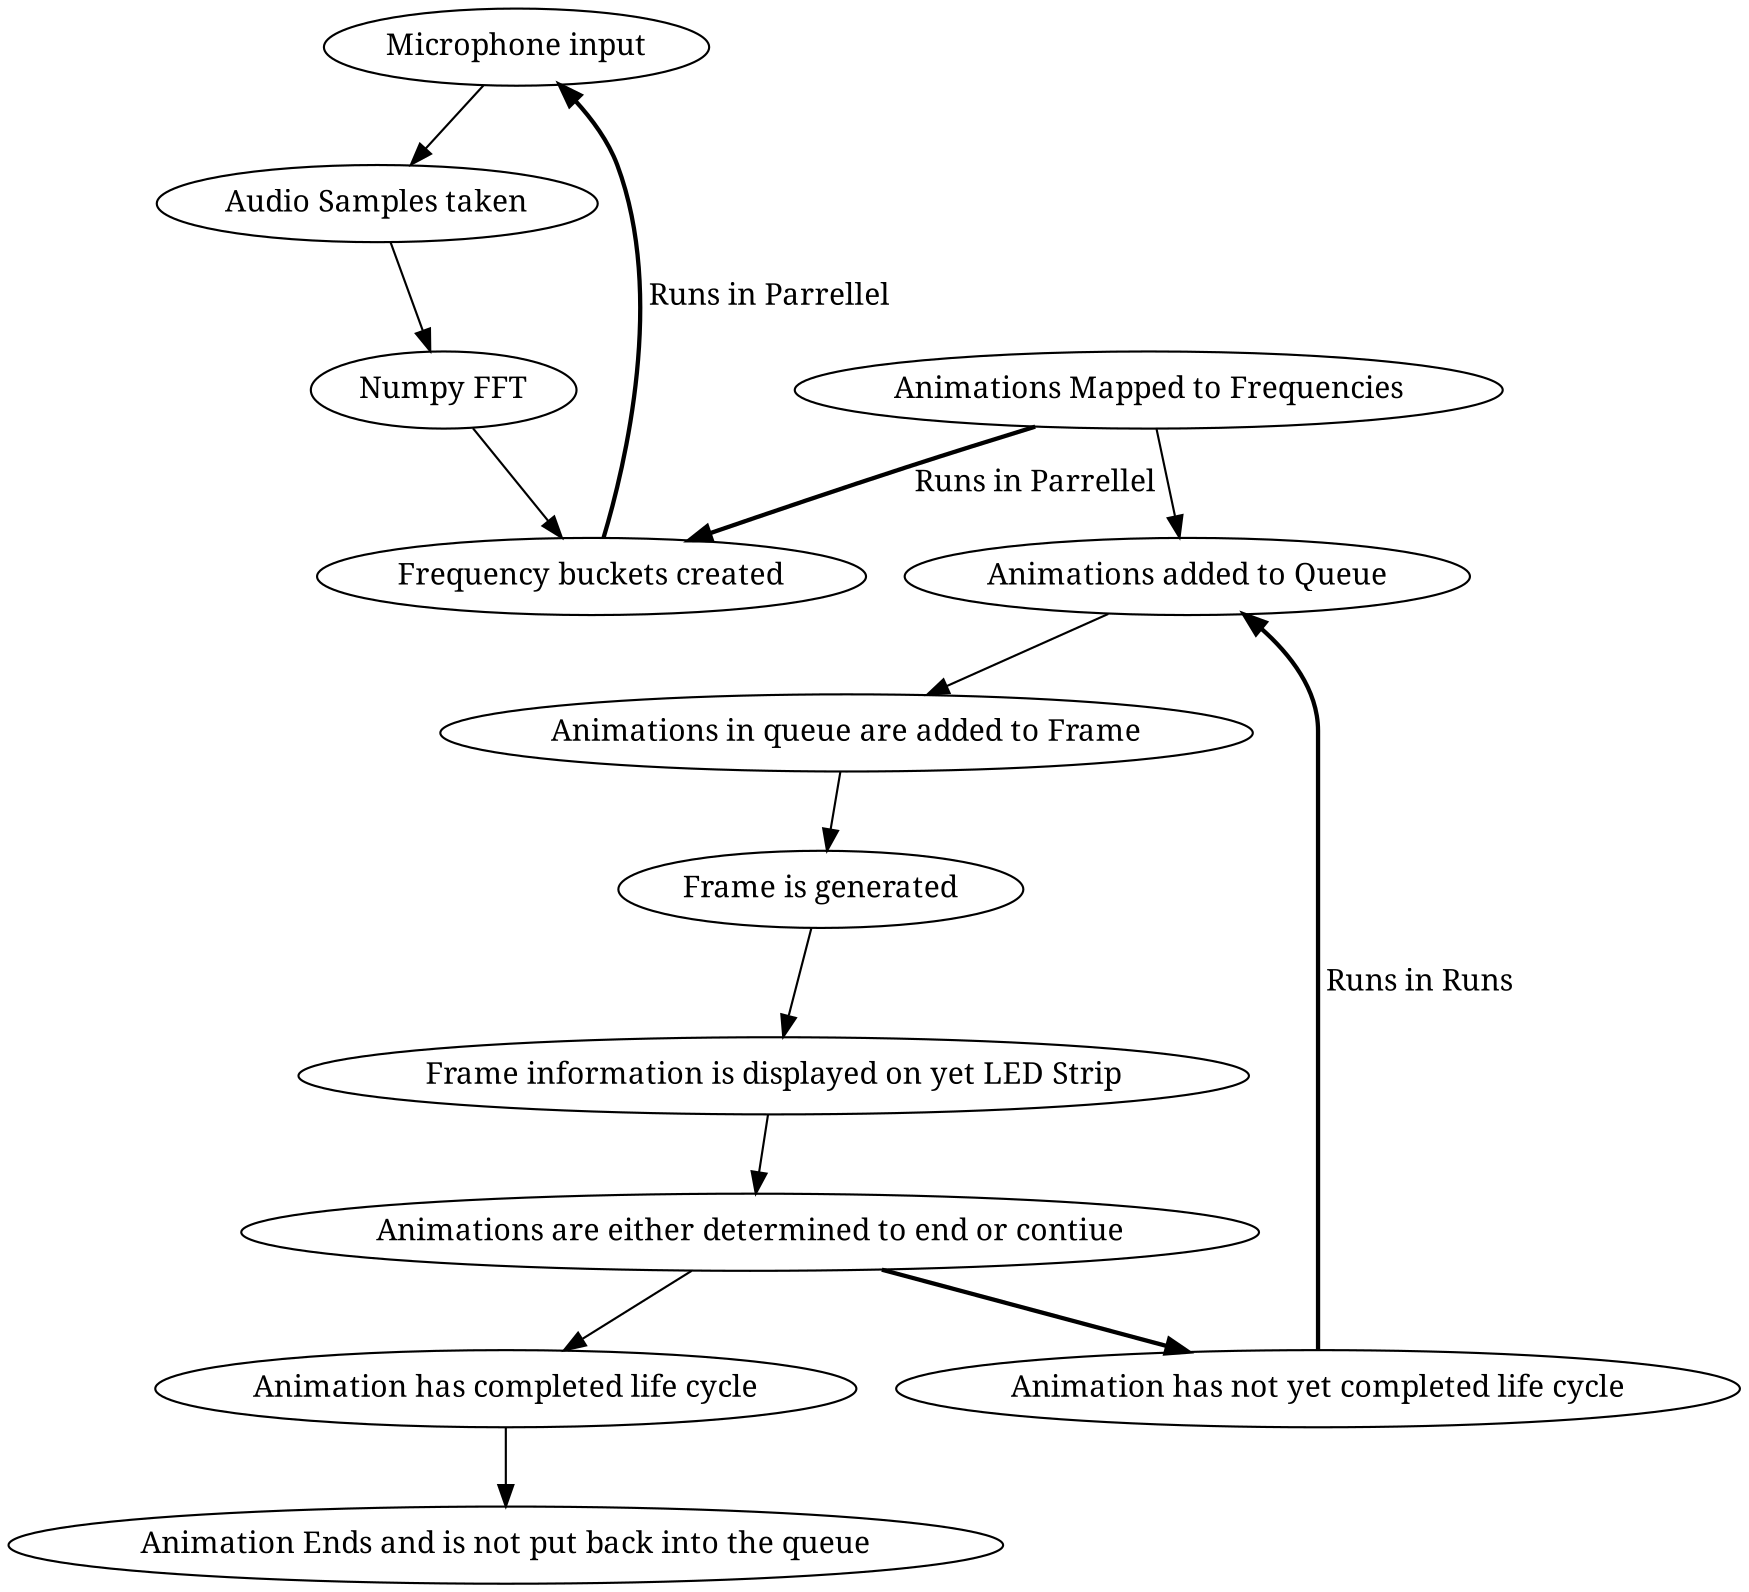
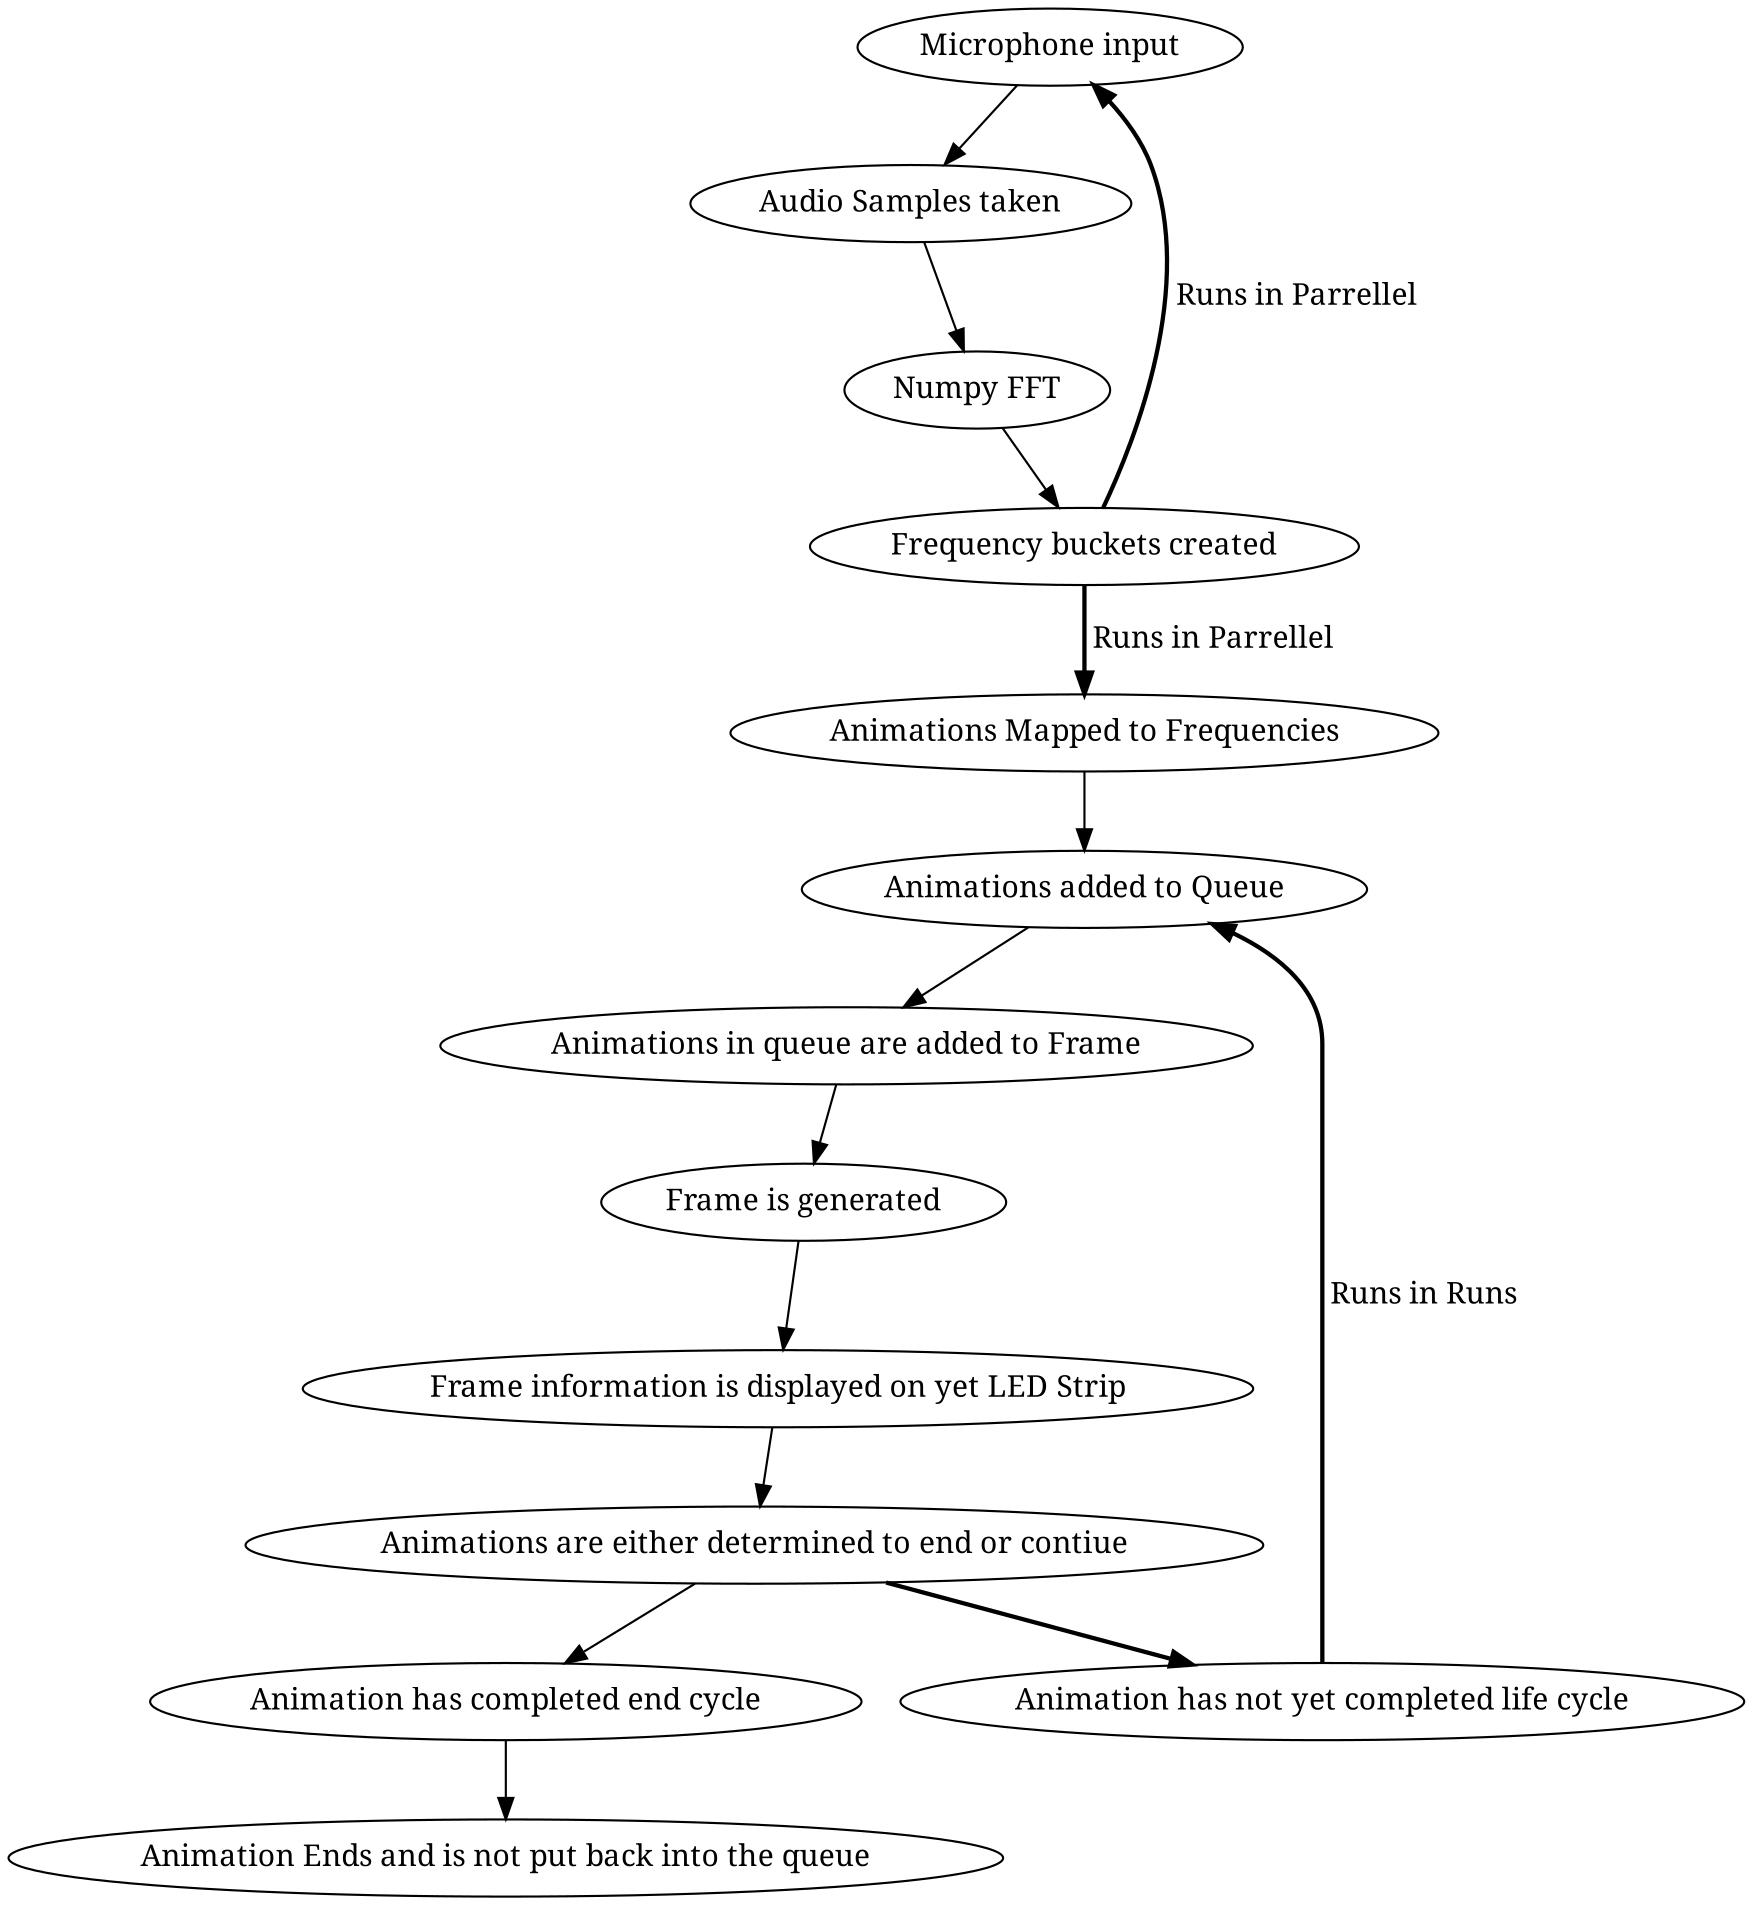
edge "Animations Mapped to Frequencies" -> "Frequency buckets created": reversed
node "Animation has completed life cycle": label "Animation has completed life cycle" -> "Animation has completed end cycle"
